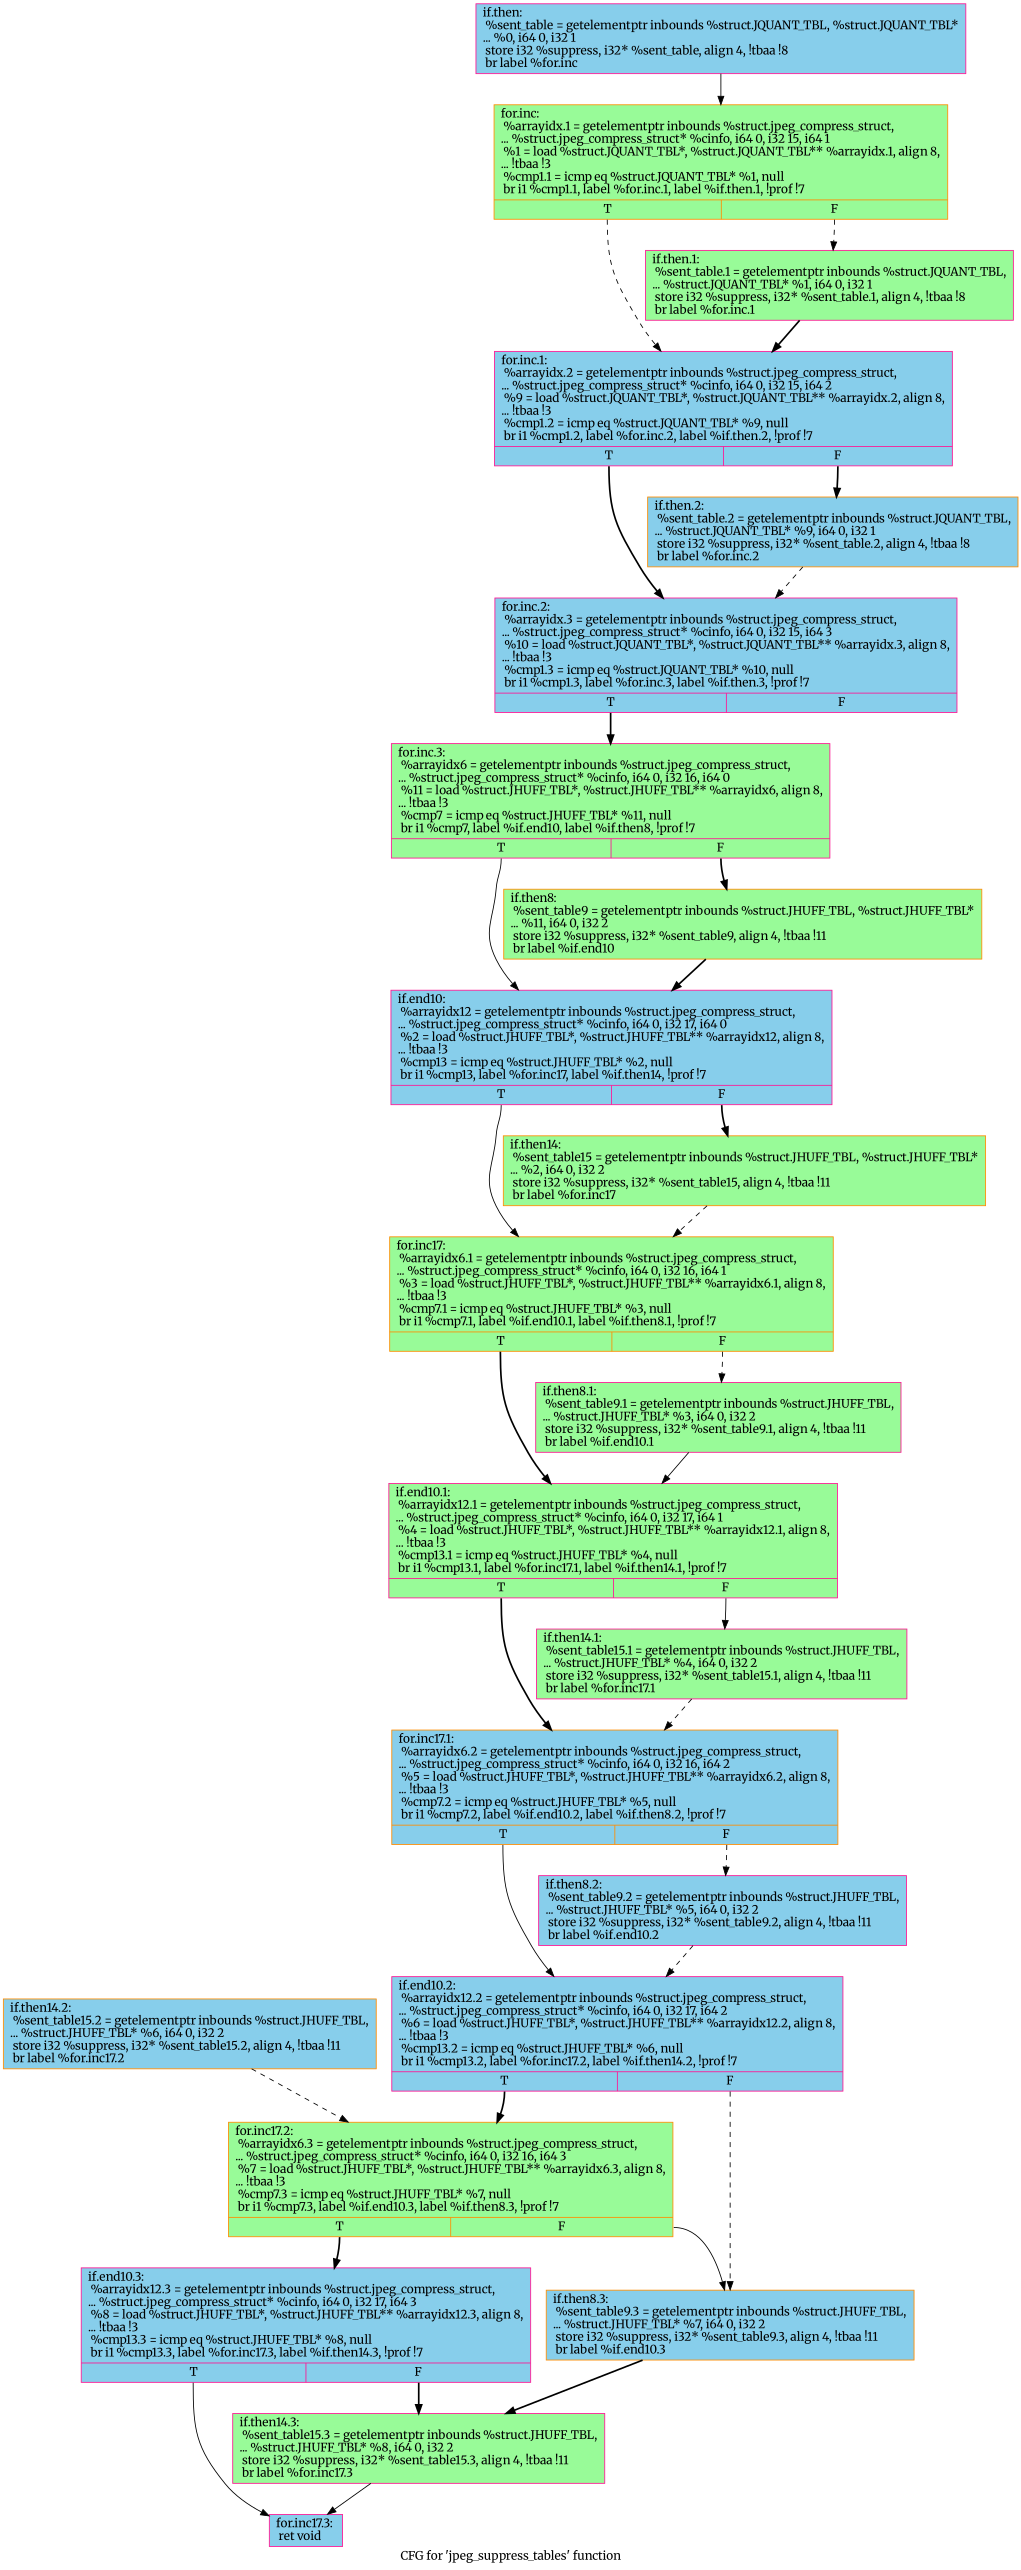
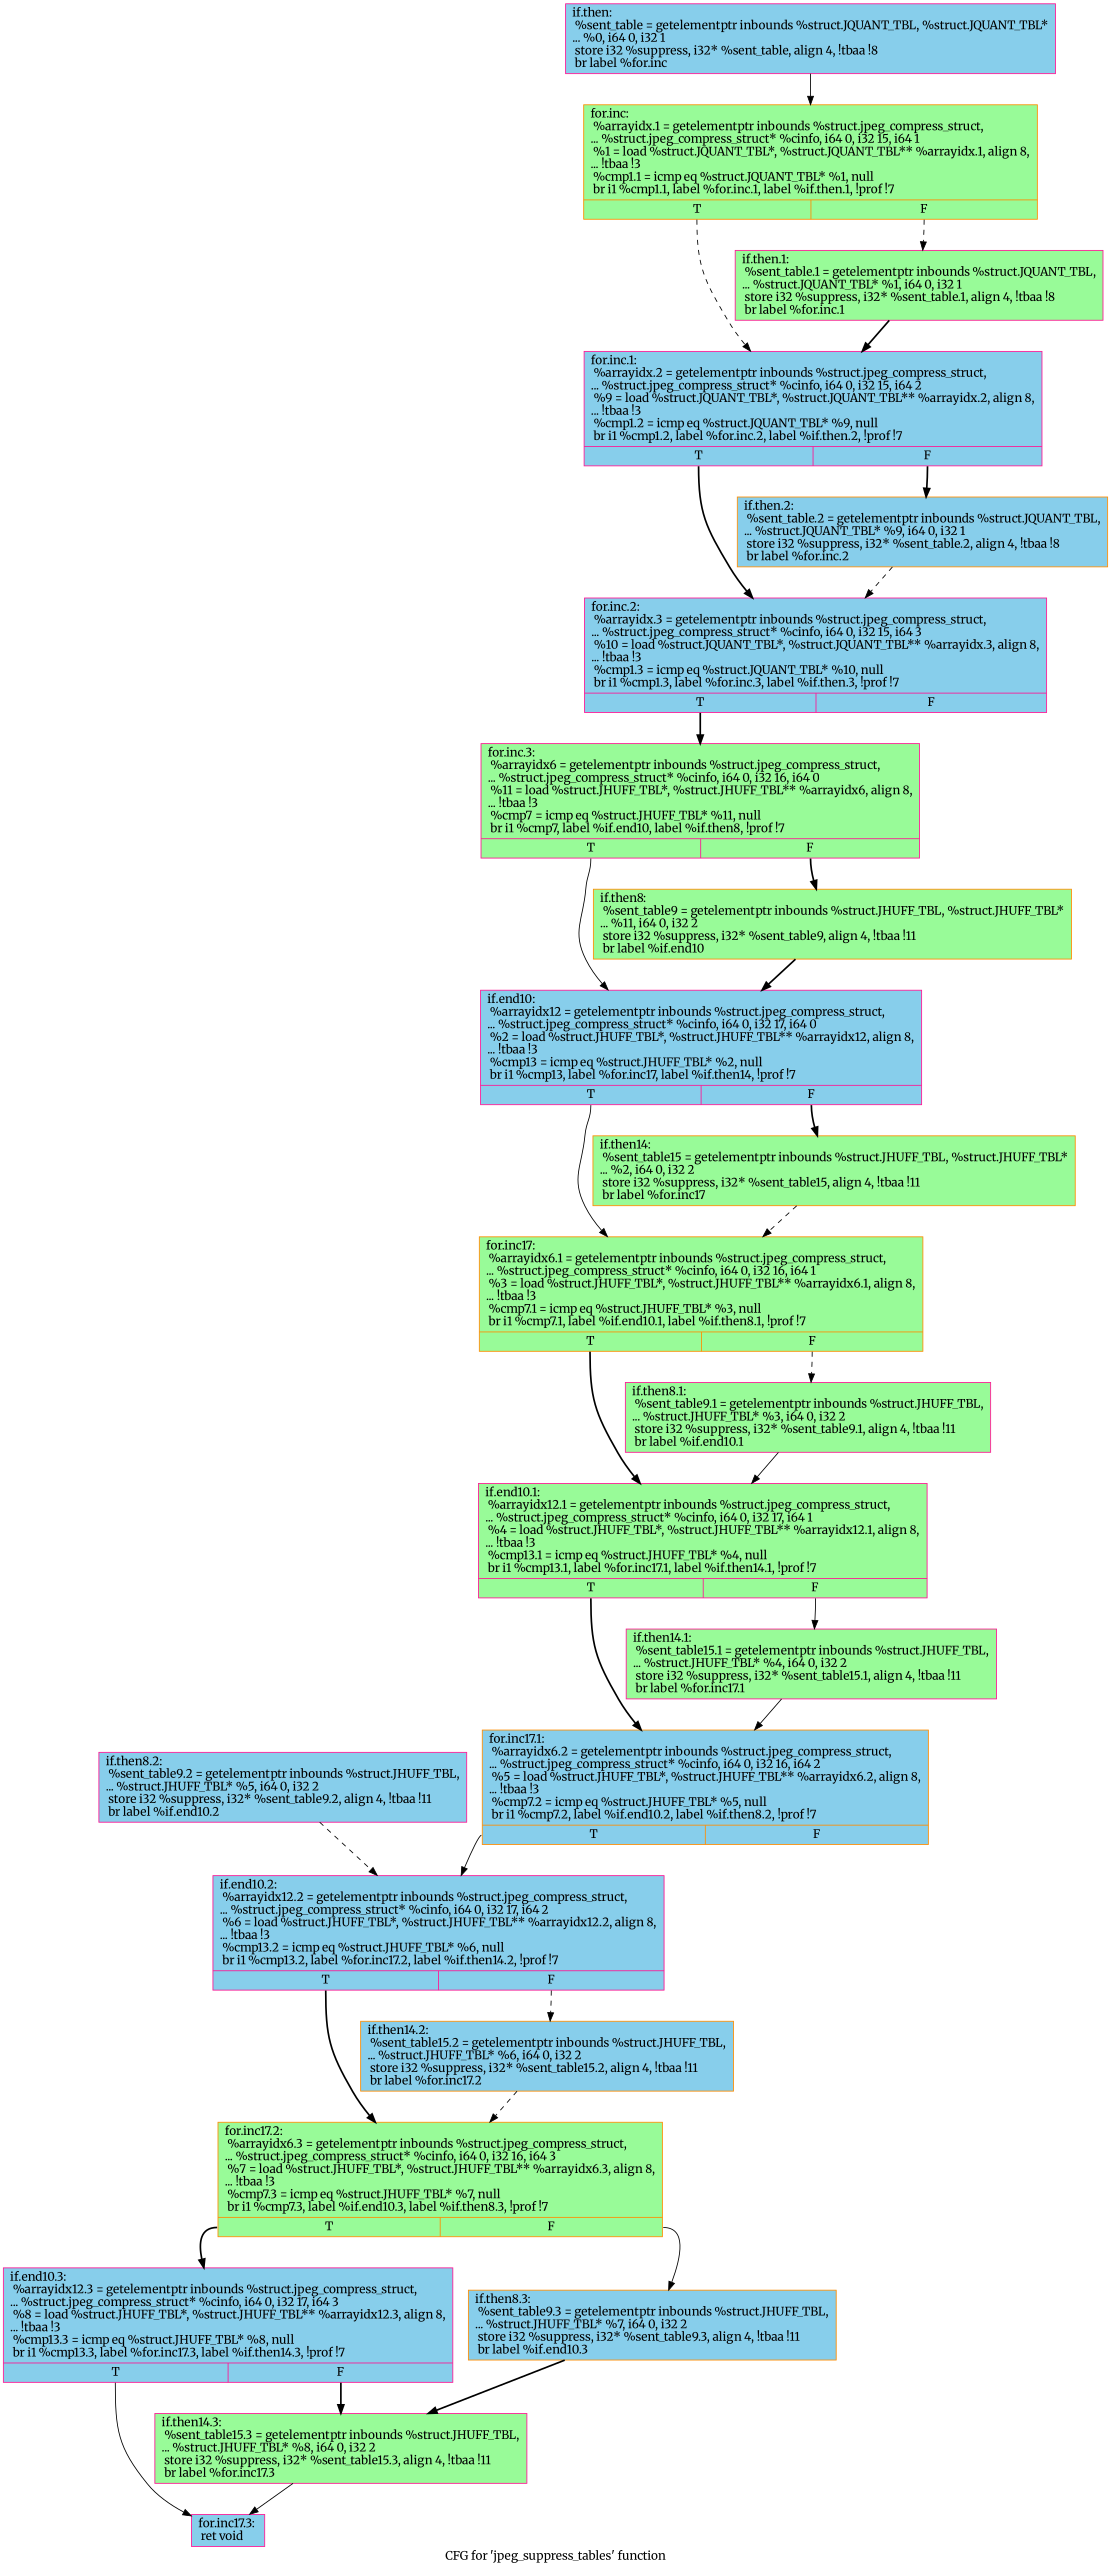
edge "if.then14.1:" -> "for.inc17.1:": style dashed -> solid
edge "for.inc17.1:" -> "if.then8.2:": removed
edge "if.end10.2:" -> "if.then8.3:": now "if.end10.2:" -> "if.then14.2:"
